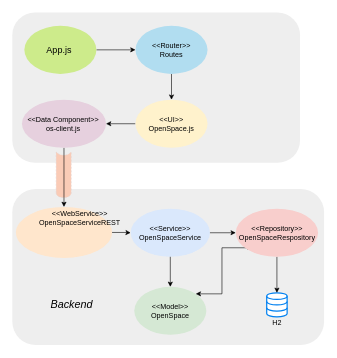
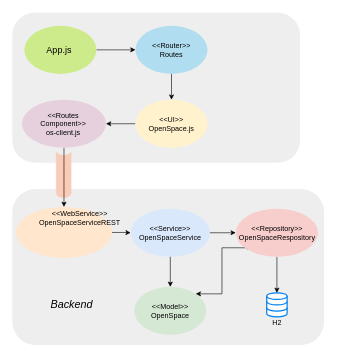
node "<<Data Component>> os-client.js": label "<<Data Component>> os-client.js" -> "<<Routes Component>> os-client.js"
